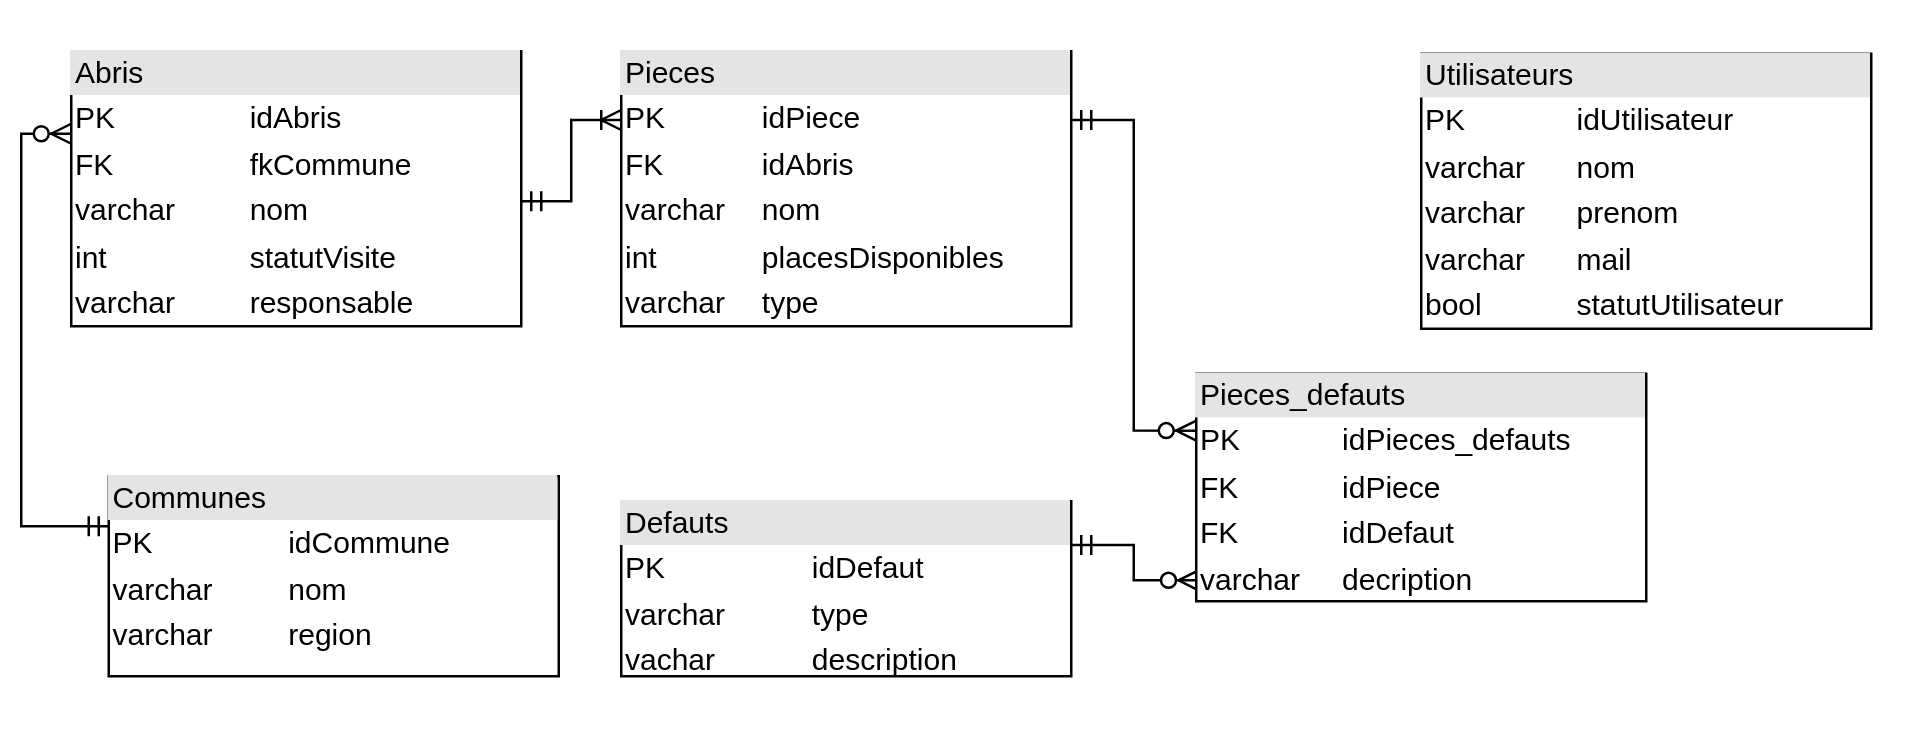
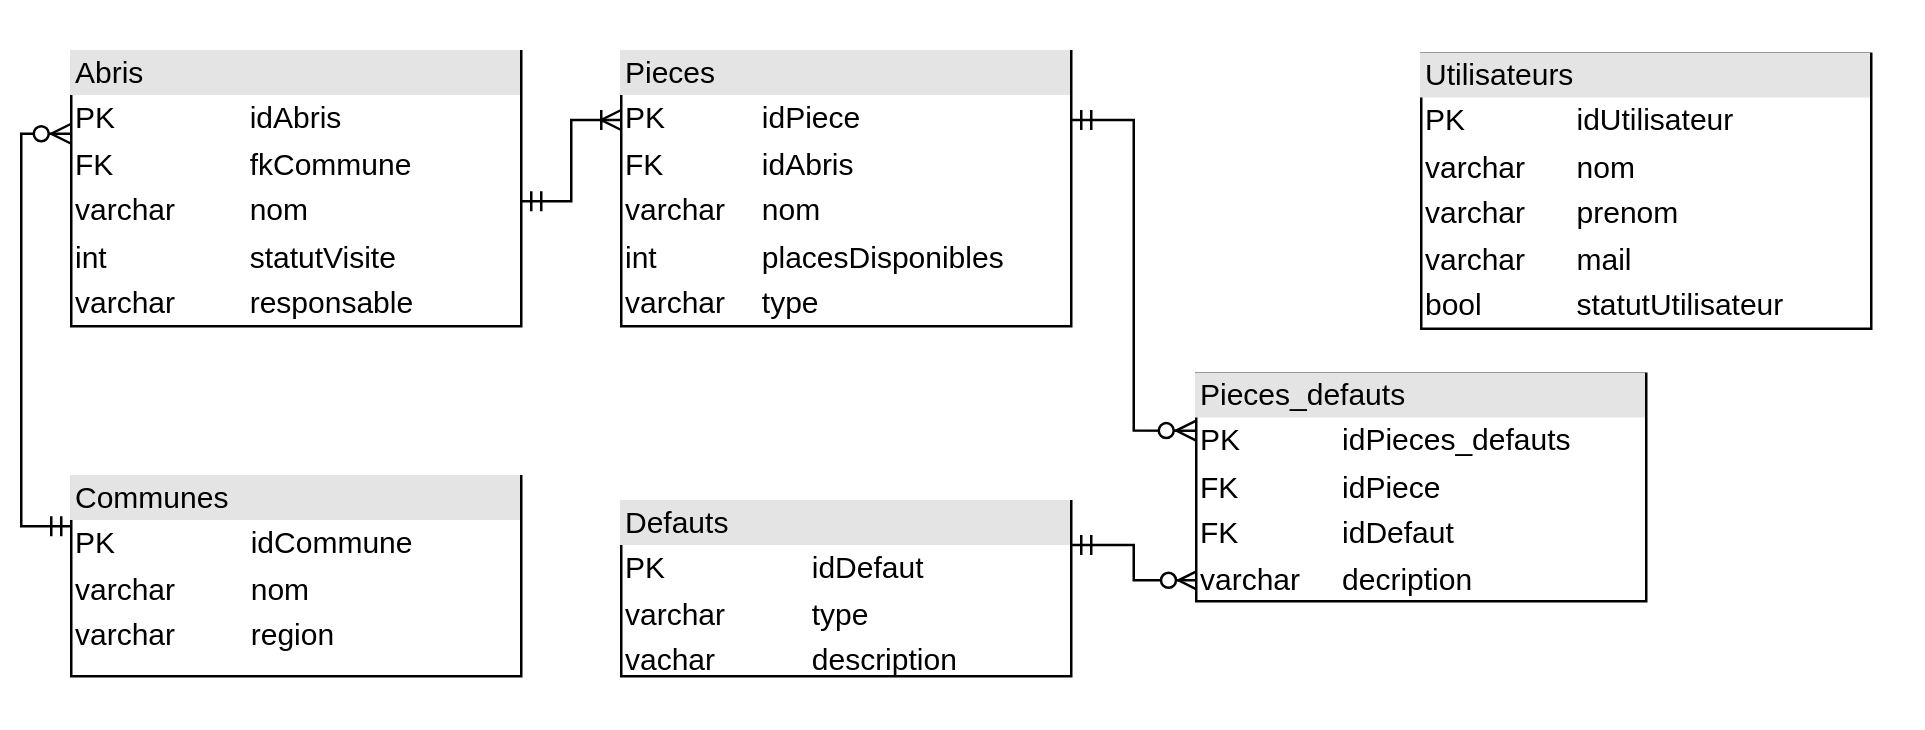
node "Communes PK idCommune varchar nom varchar region": moved (334, 576) -> (296, 576)
